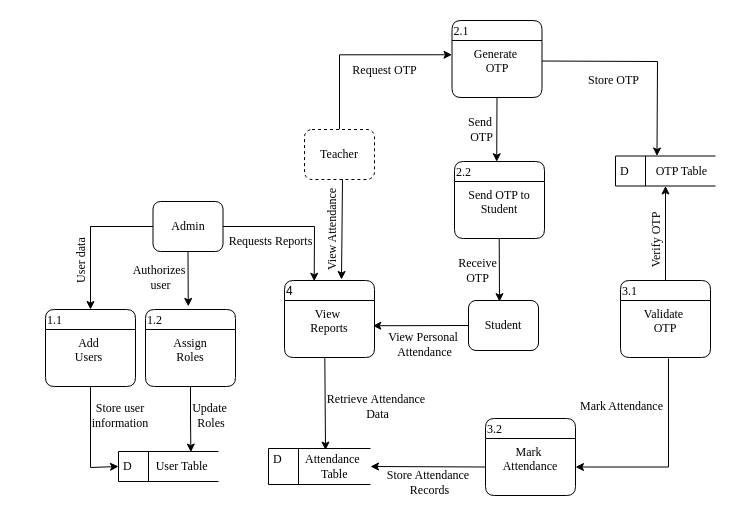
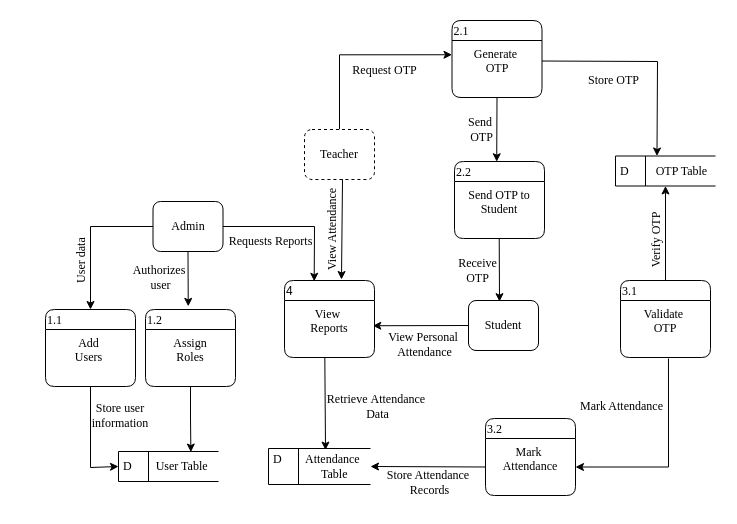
node "Update Roles": removed
